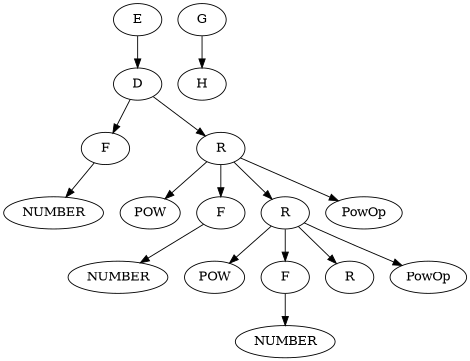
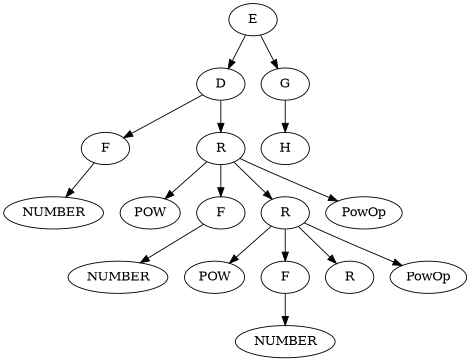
edge "E" -> "G": added
